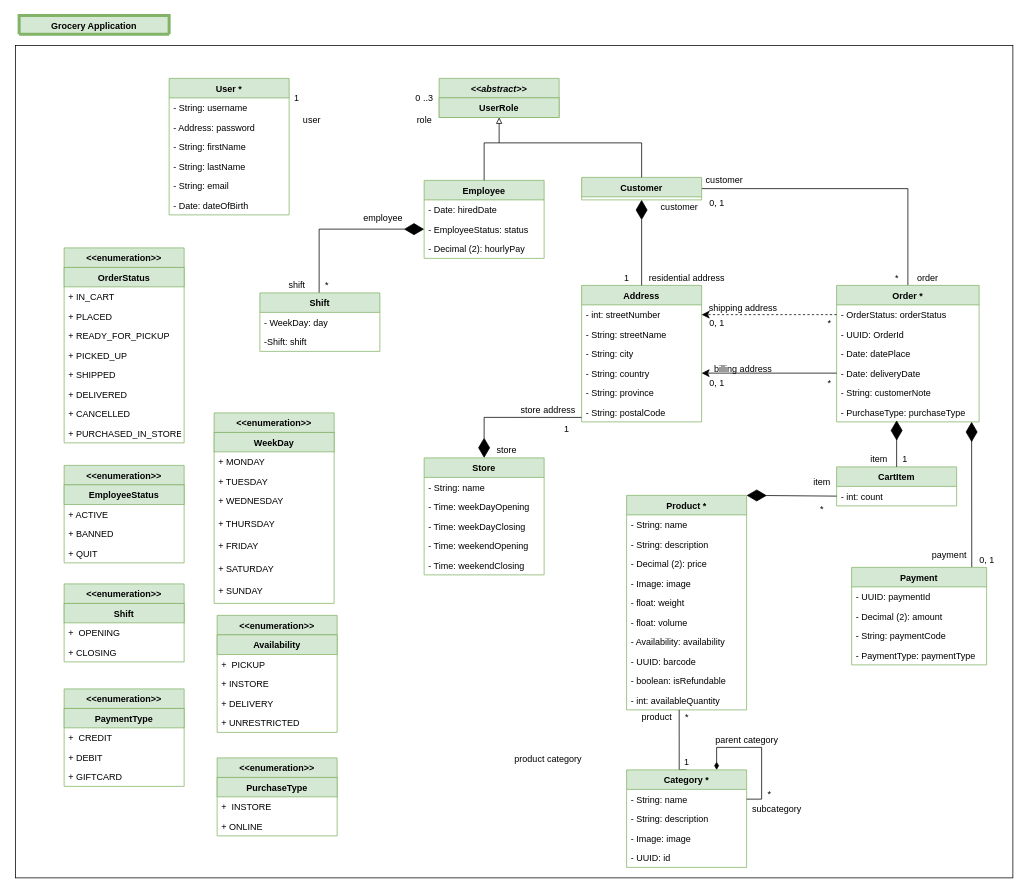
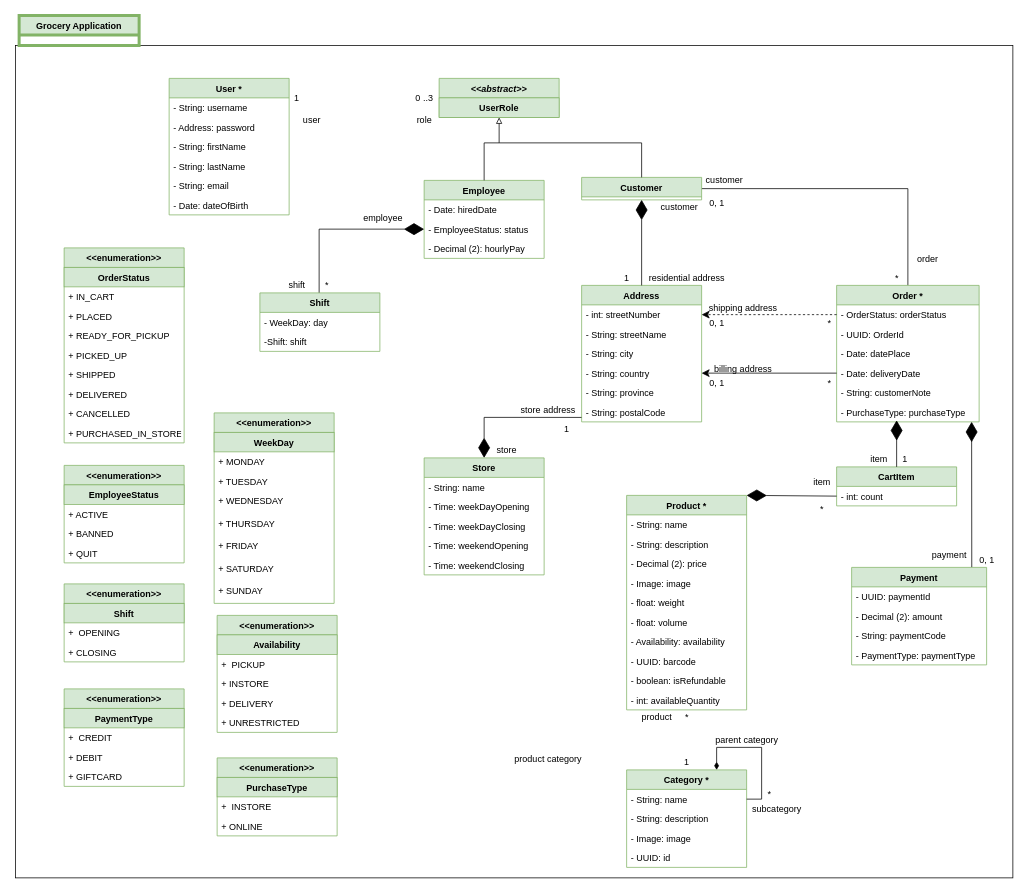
node "Grocery Application": size 150x19 -> 120x30
node "order": moved (927, 278) -> (927, 259)
edge "- int: availableQuantity" -- "Category *": removed
